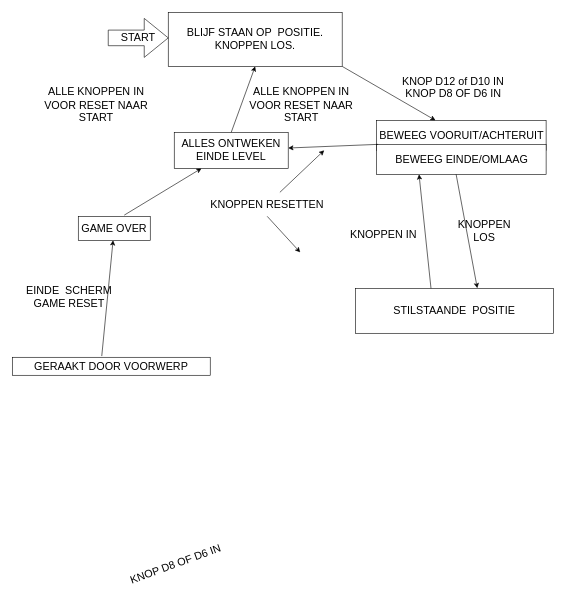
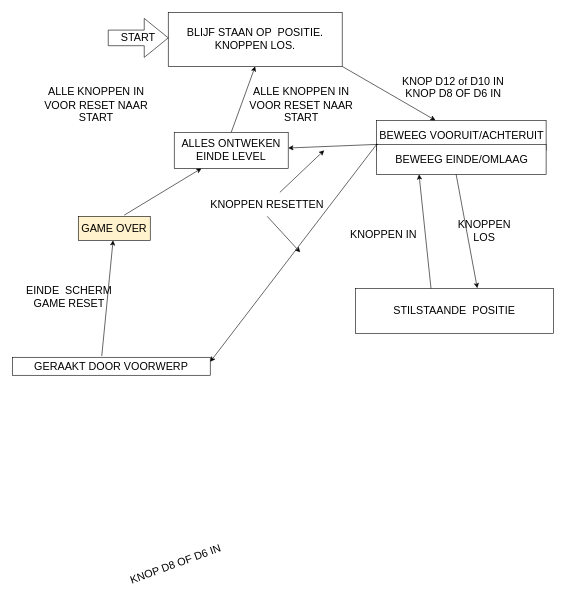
node "GAME OVER": fillcolor #ffffff -> #fff2cc
edge "BEWEEG EINDE/OMLAAG" -> "GERAAKT DOOR VOORWERP": added
